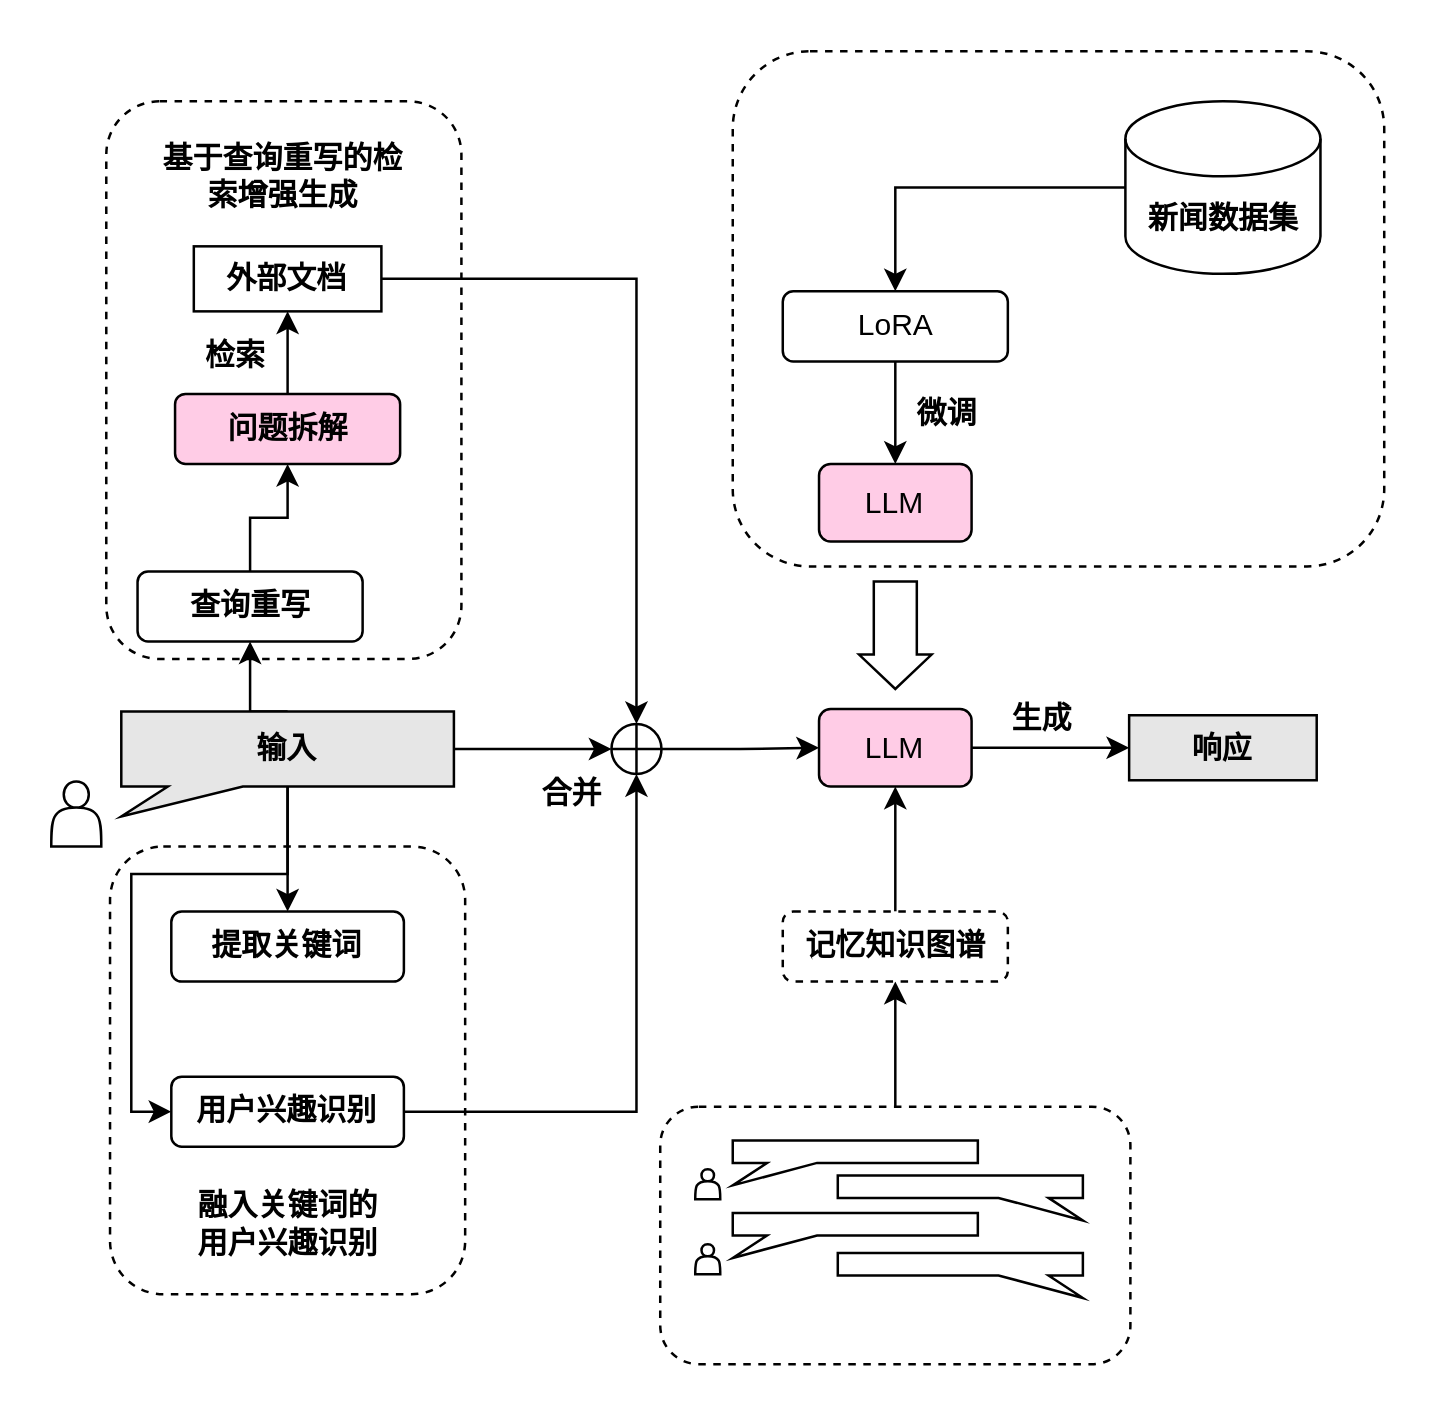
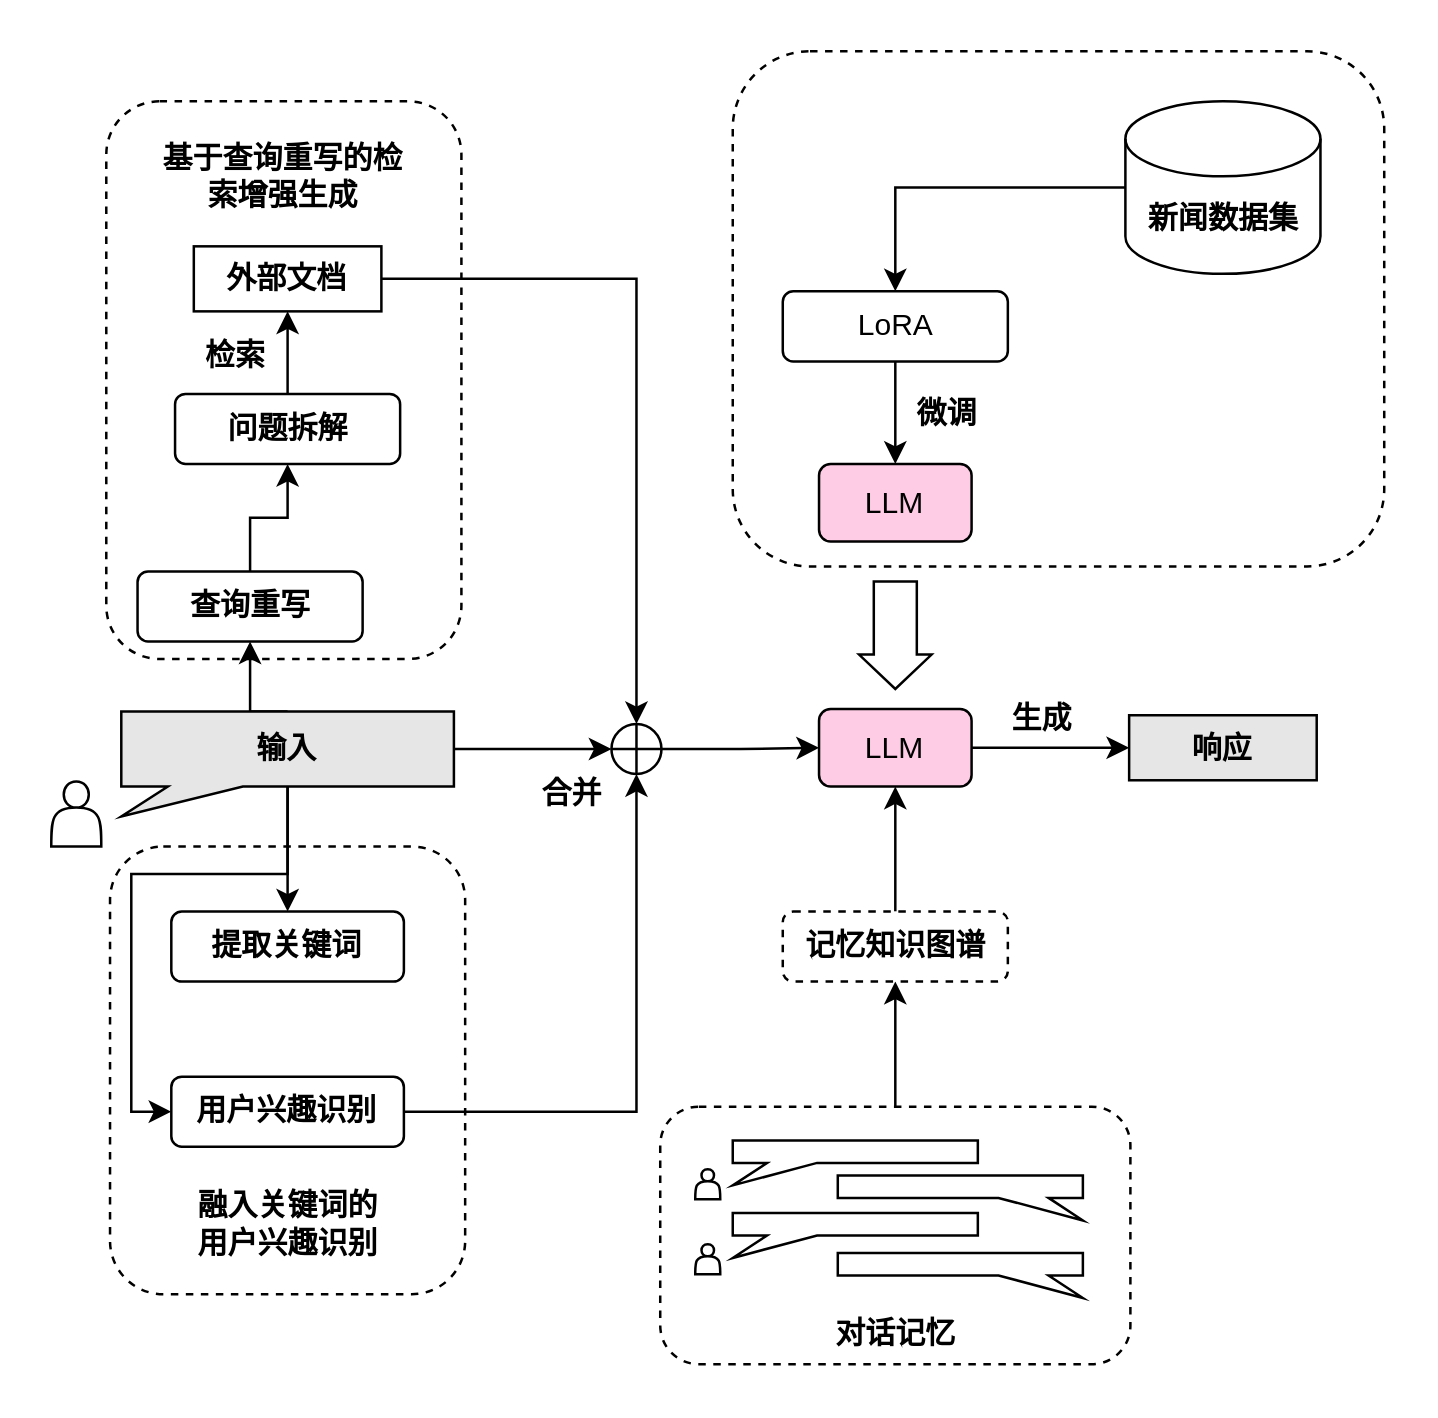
node "问题拆解": fillcolor #ffcce6 -> #ffffff
node "对话记忆": added
